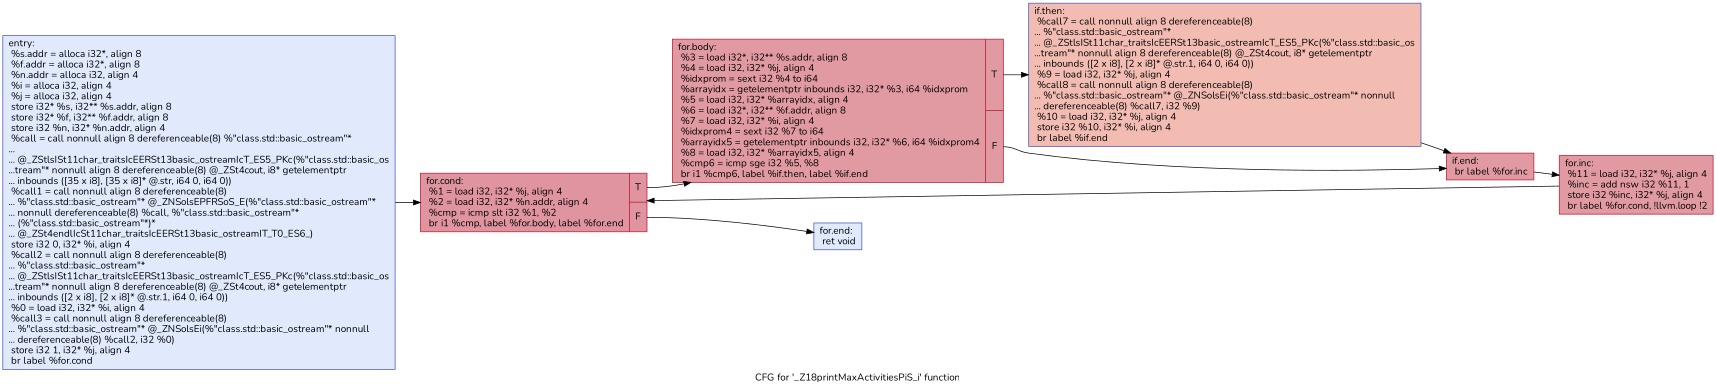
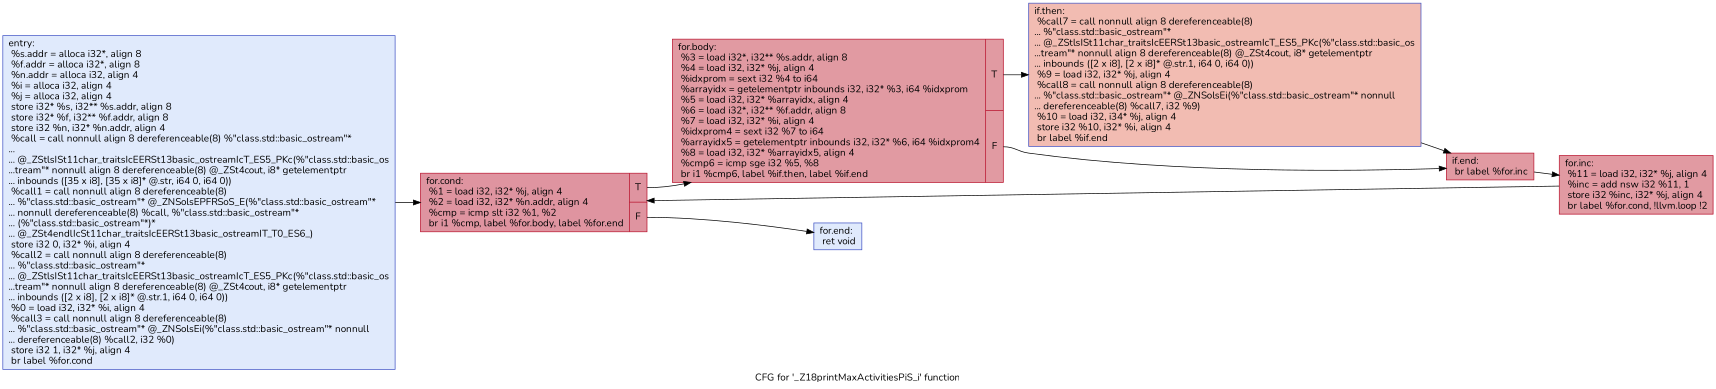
node "if.then:": text "%10 = load i32, i32* %j, align 4" -> "%10 = load i32, i34* %j, align 4"
